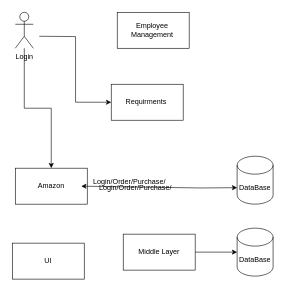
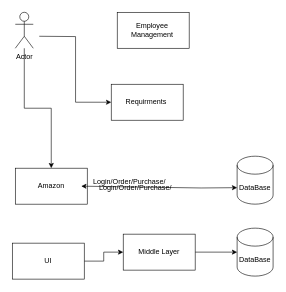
node "Login": label "Login" -> "Actor"
edge "UI" -> "Middle Layer": added
